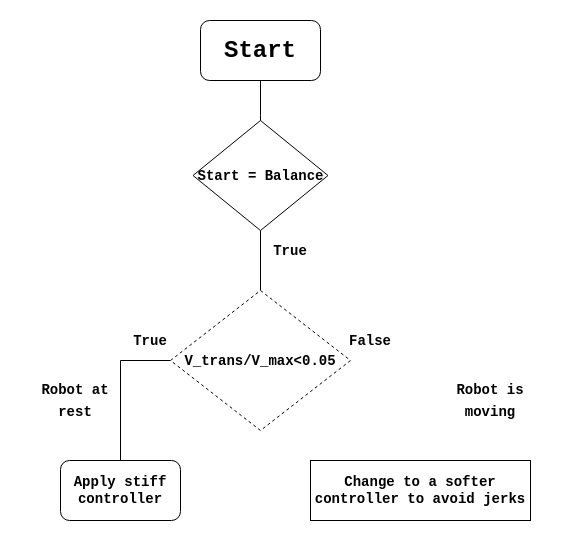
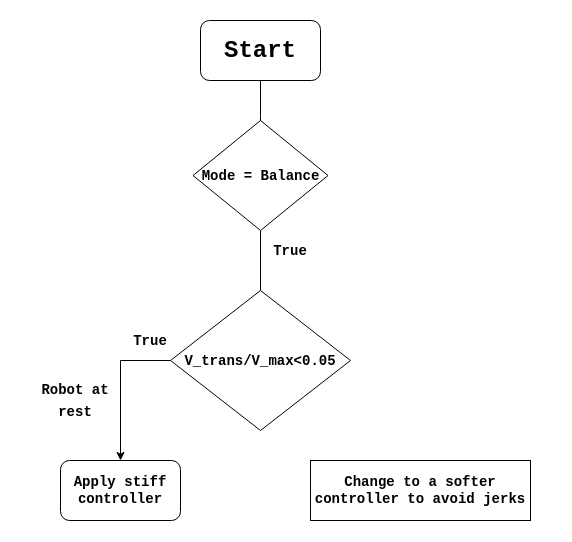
node "Start = Balance": label "Start = Balance" -> "Mode = Balance"
node "False": removed
node "V_trans/V_max<0.05": style dashed -> solid
node "Robot is moving": removed
edge "V_trans/V_max<0.05" -- "Apply stiff controller": arrowhead none -> classic
